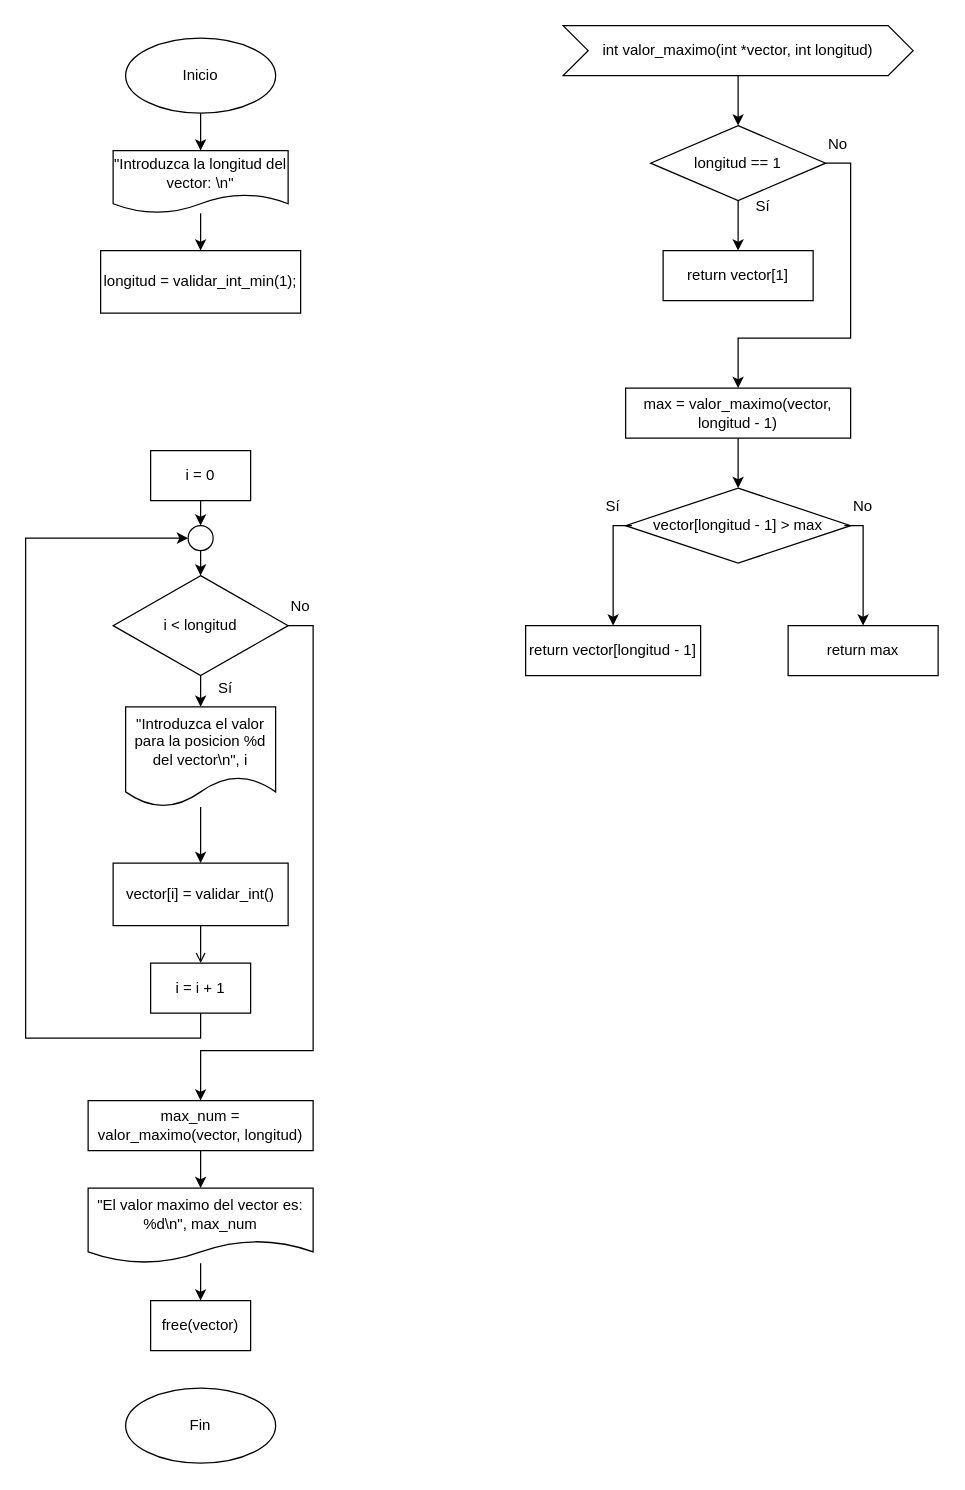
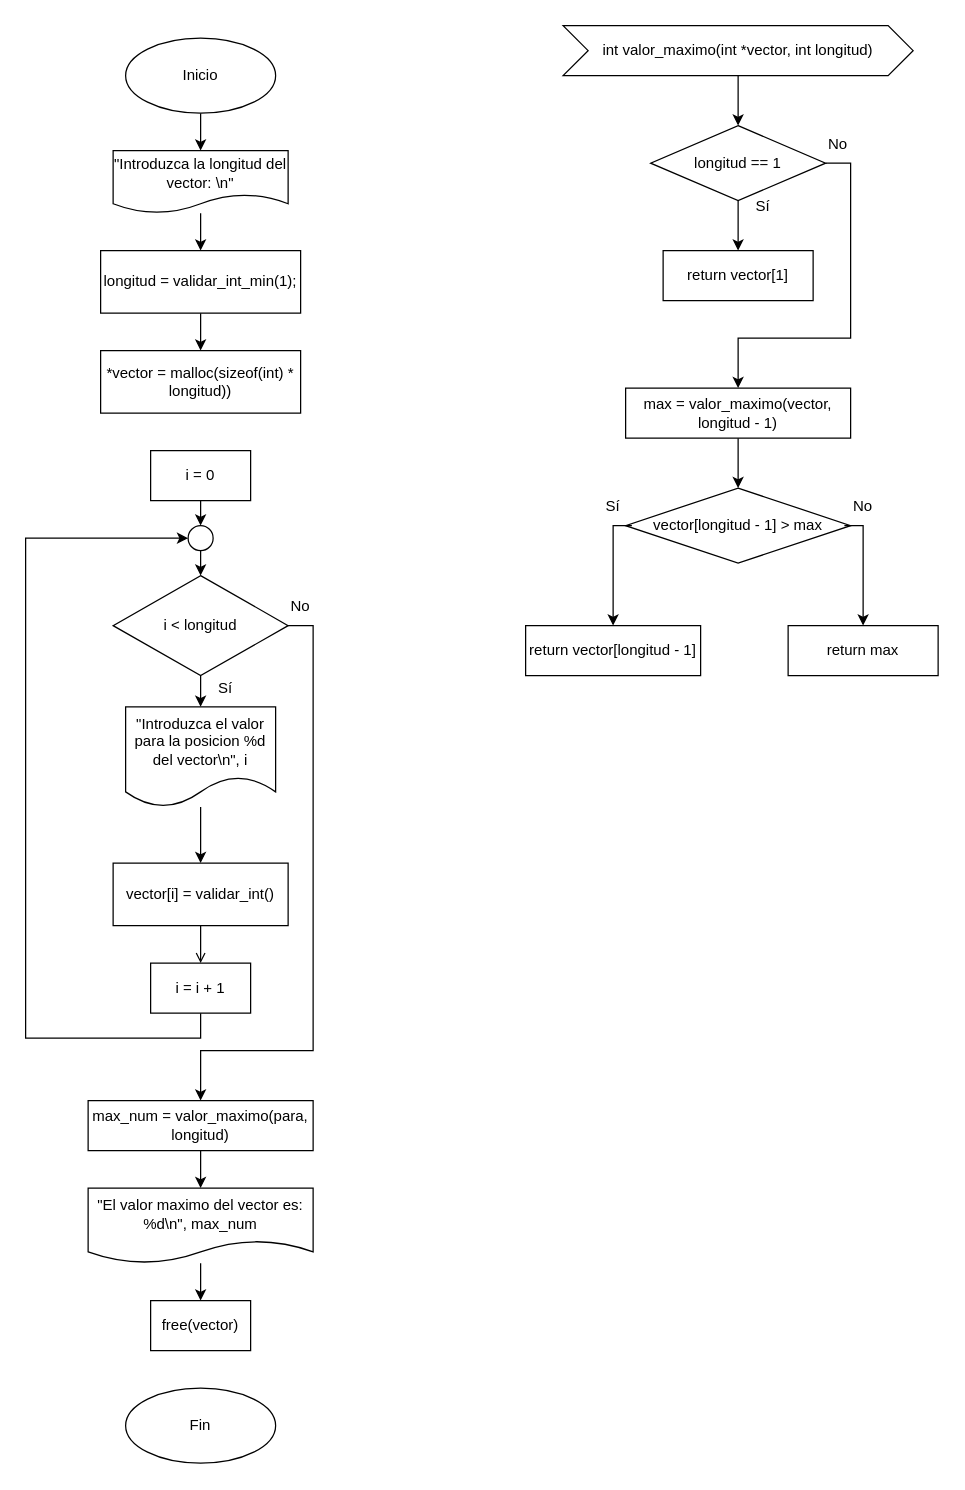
edge "longitud = validar_int_min(1);" -> "*vector = malloc(sizeof(int) * longitud))": added
node "*vector = malloc(sizeof(int) * longitud))": added
node "max_num = valor_maximo(vector, longitud)": label "max_num = valor_maximo(vector, longitud)" -> "max_num = valor_maximo(para, longitud)"
